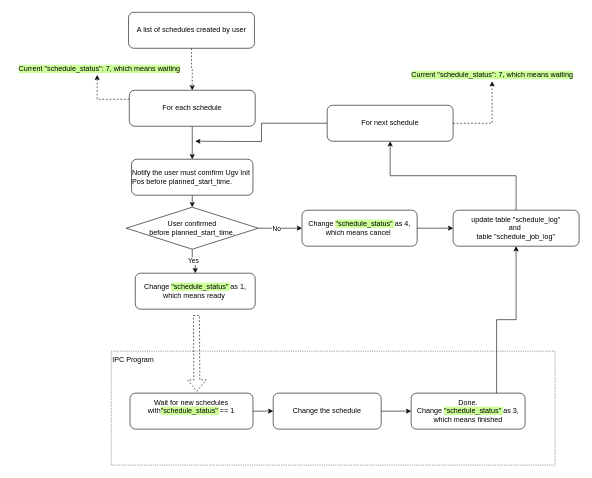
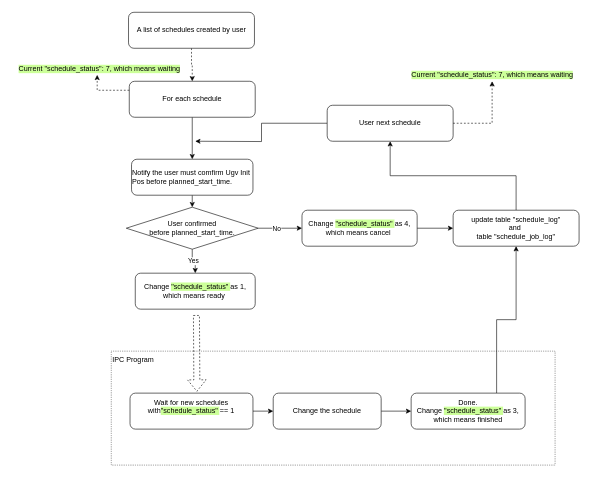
node "For each schedule": moved (192, 108) -> (192, 99)
node "For next schedule": label "For next schedule" -> "User next schedule"
